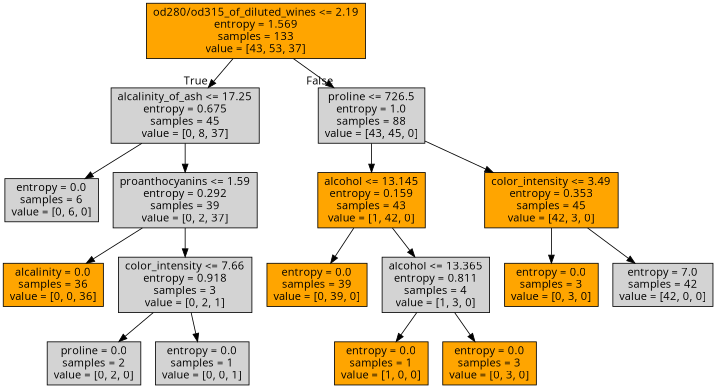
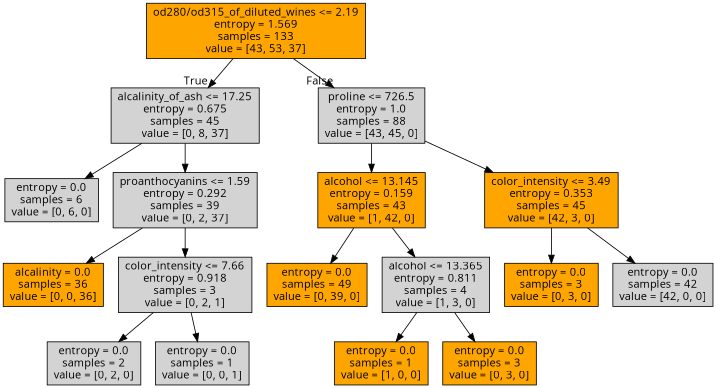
node "entropy = 0.0 samples = 39 value = [0, 39, 0]": label "entropy = 0.0 samples = 39 value = [0, 39, 0]" -> "entropy = 0.0 samples = 49 value = [0, 39, 0]"
node "entropy = 7.0 samples = 42 value = [42, 0, 0]": label "entropy = 7.0 samples = 42 value = [42, 0, 0]" -> "entropy = 0.0 samples = 42 value = [42, 0, 0]"
node "proline = 0.0 samples = 2 value = [0, 2, 0]": label "proline = 0.0 samples = 2 value = [0, 2, 0]" -> "entropy = 0.0 samples = 2 value = [0, 2, 0]"
